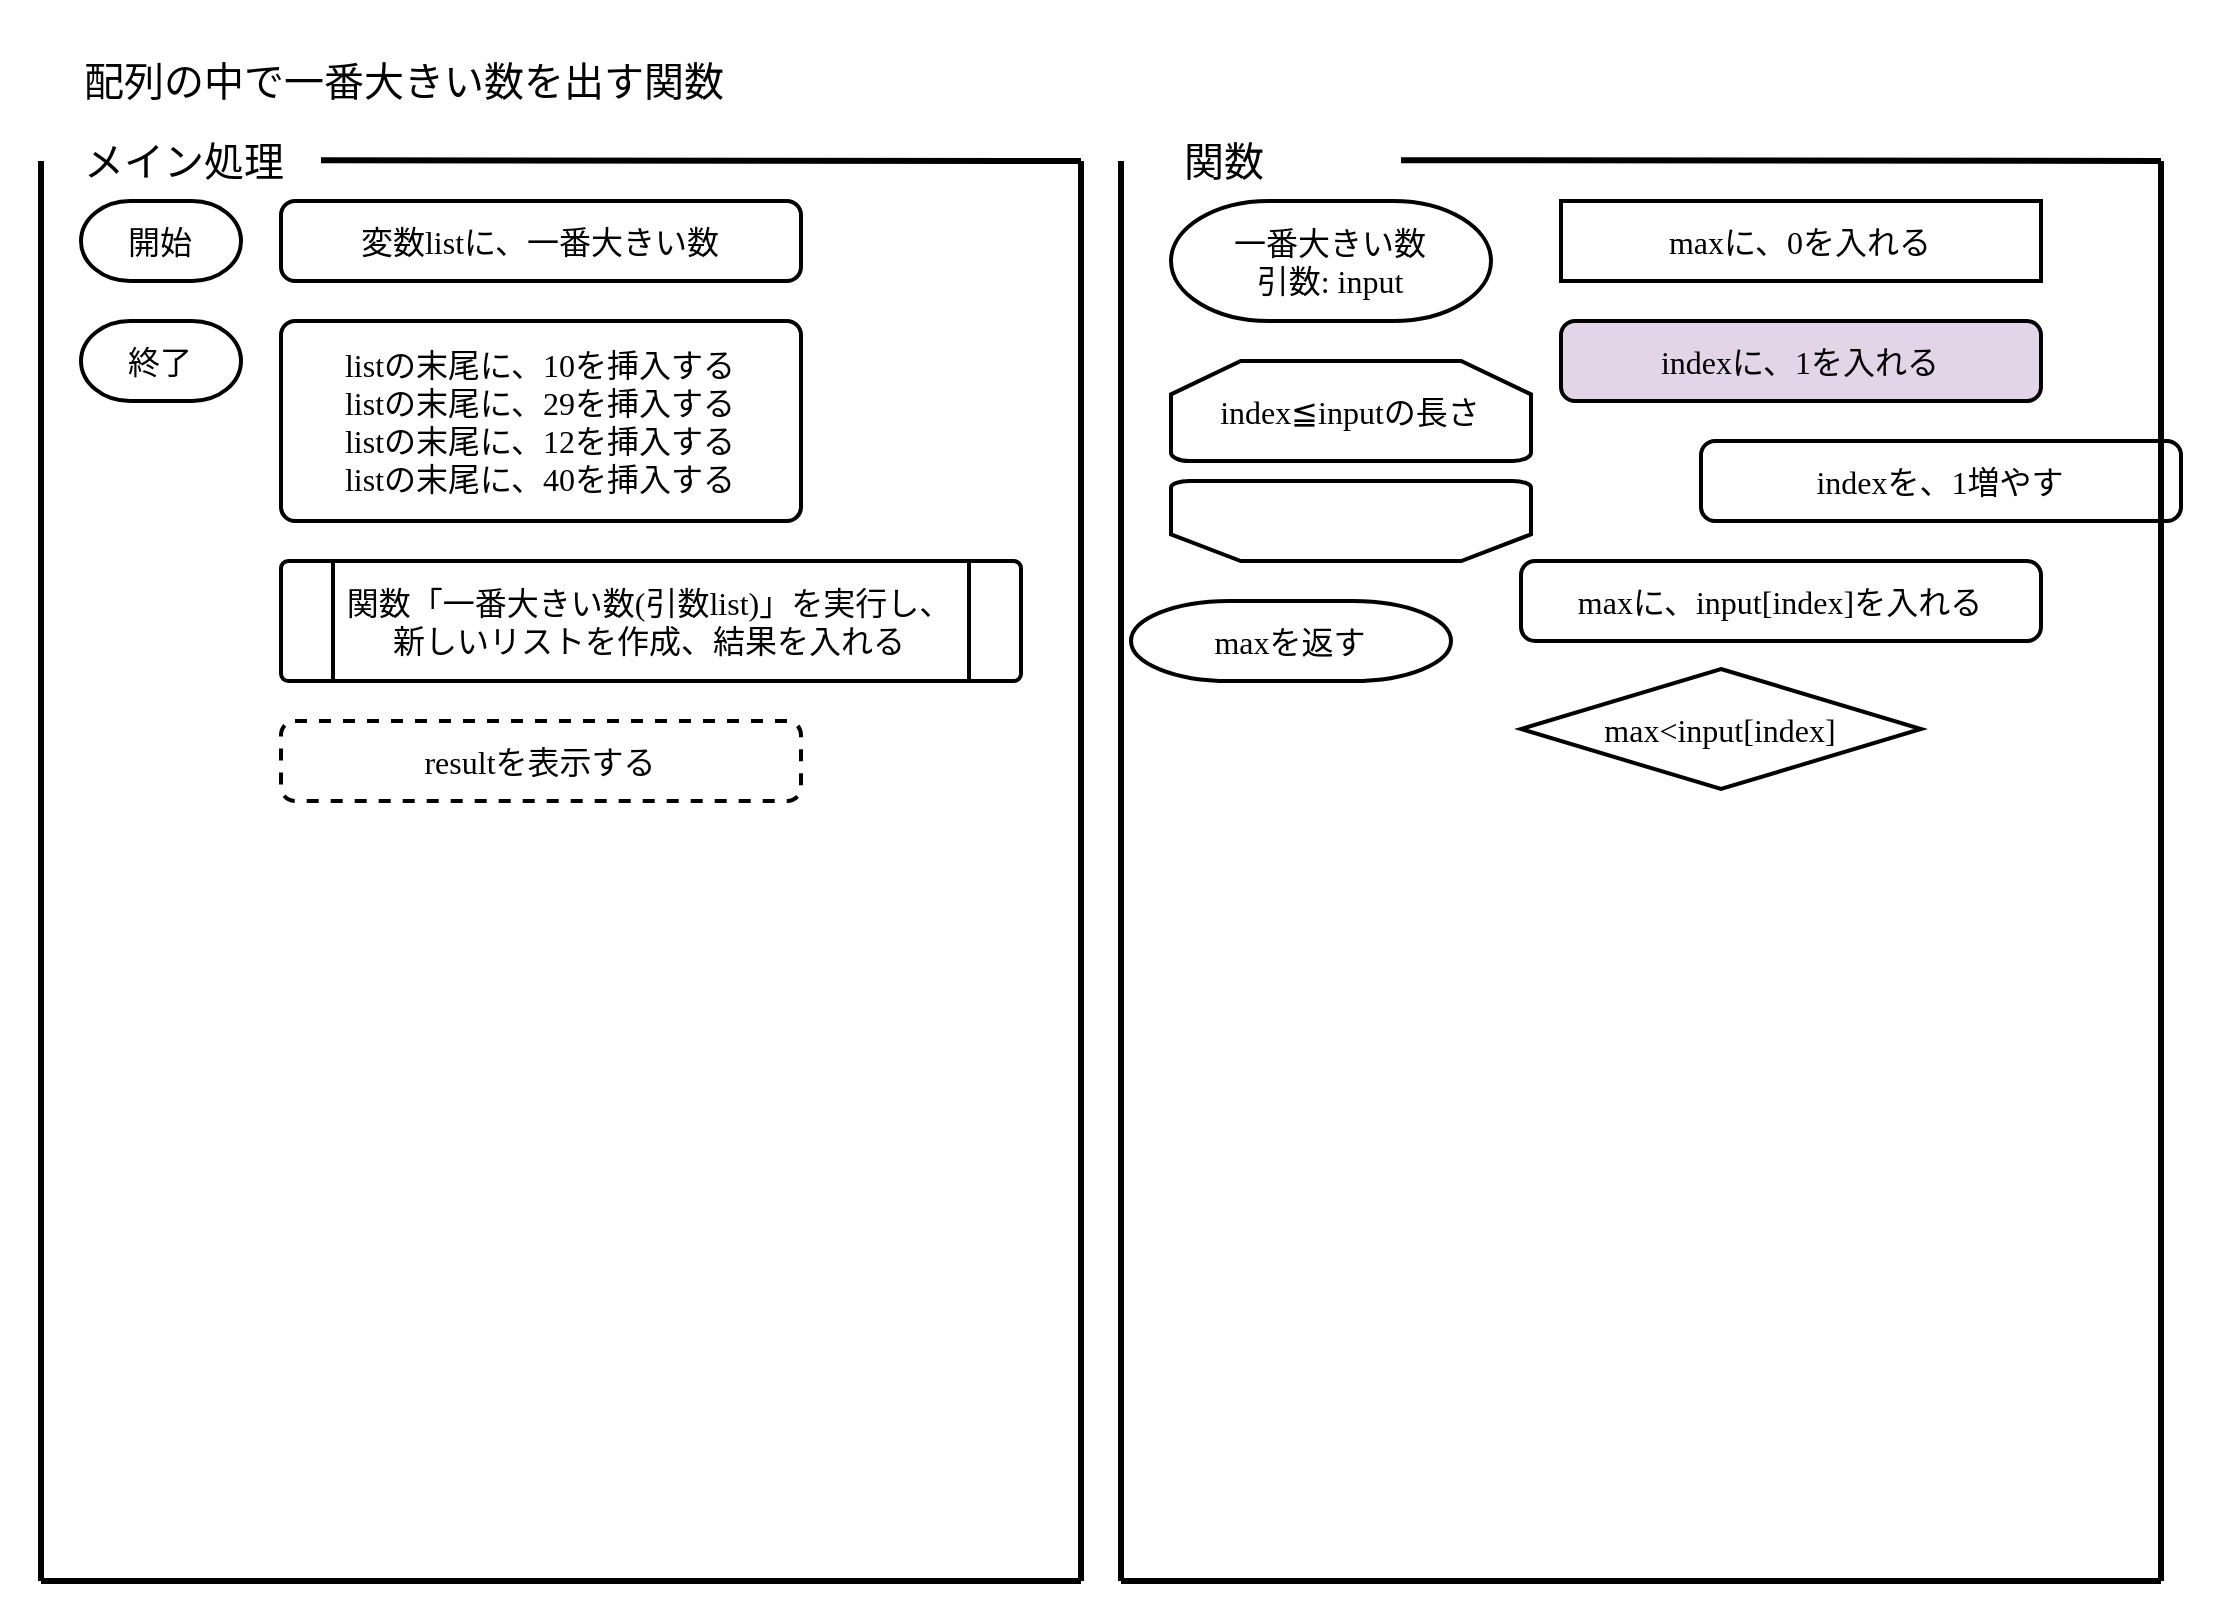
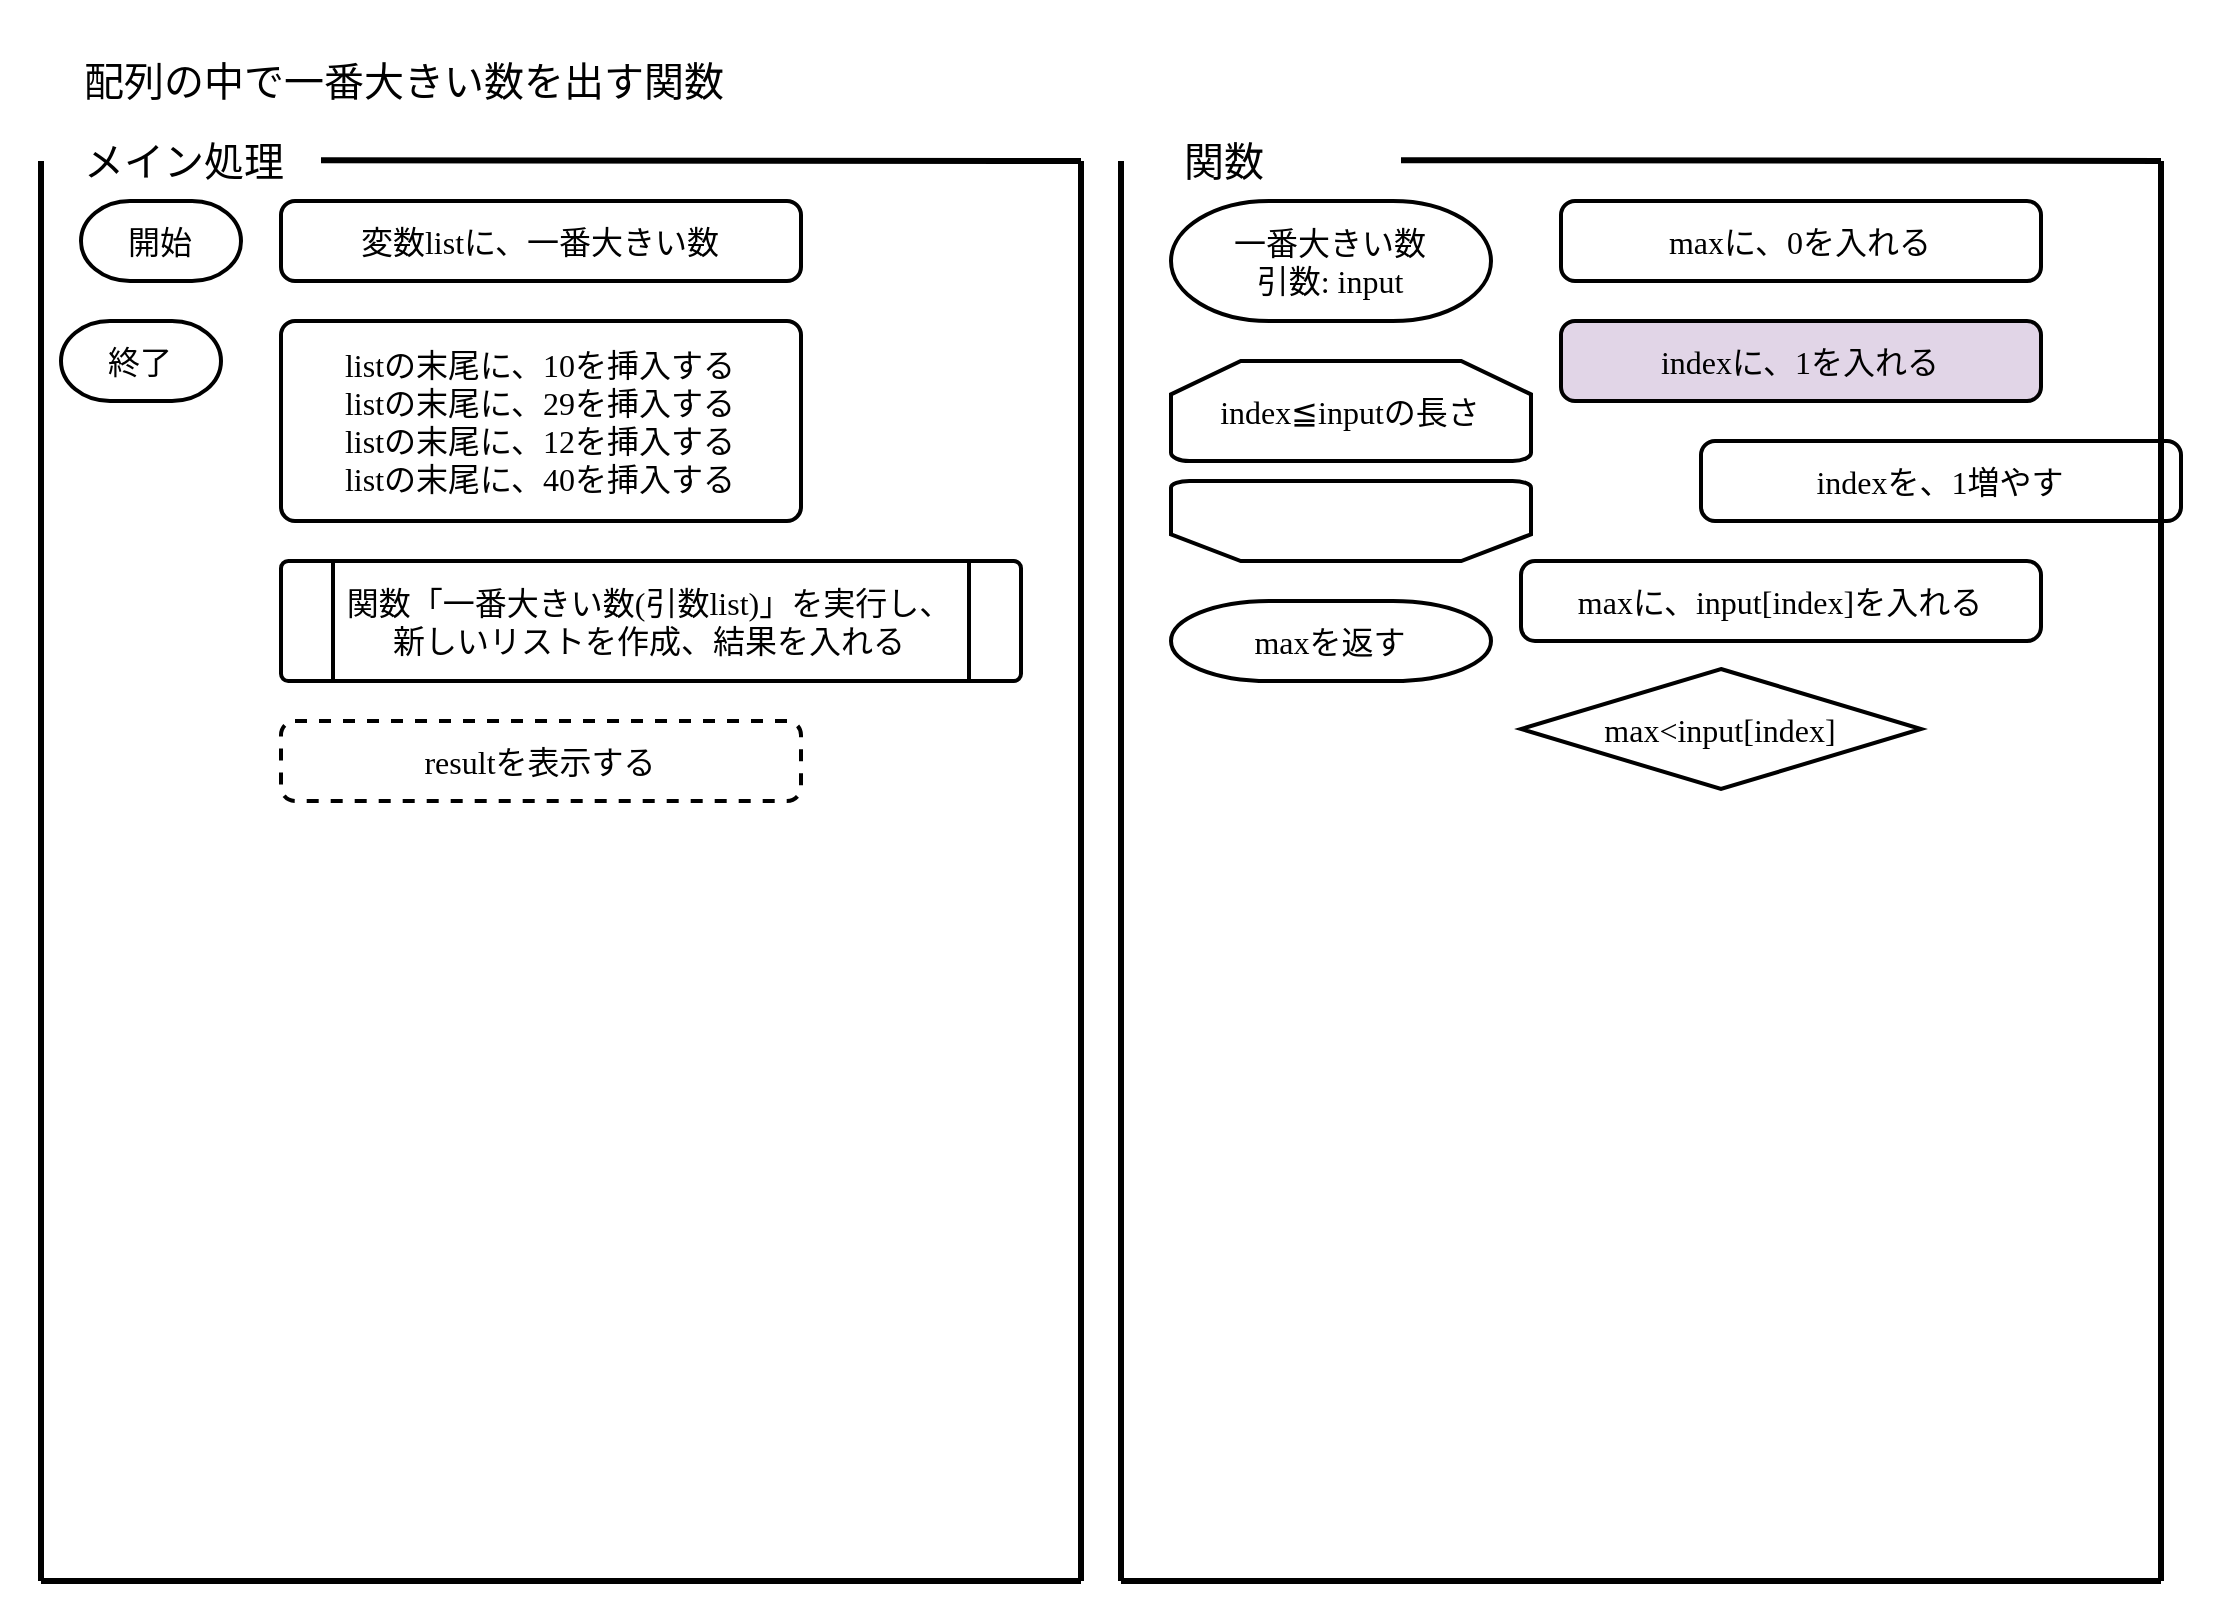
node "maxに、0を入れる": shape rectangle -> rounded rectangle
node "終了": moved (161, 361) -> (141, 361)
node "maxを返す": moved (1291, 641) -> (1331, 641)
